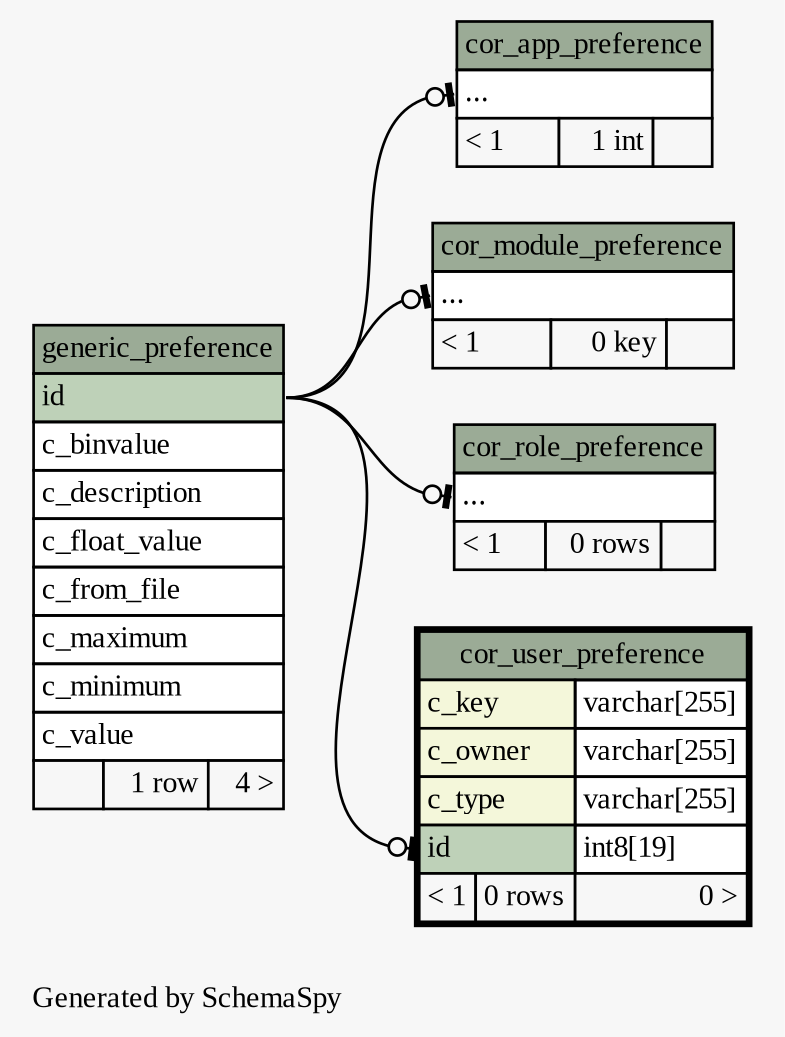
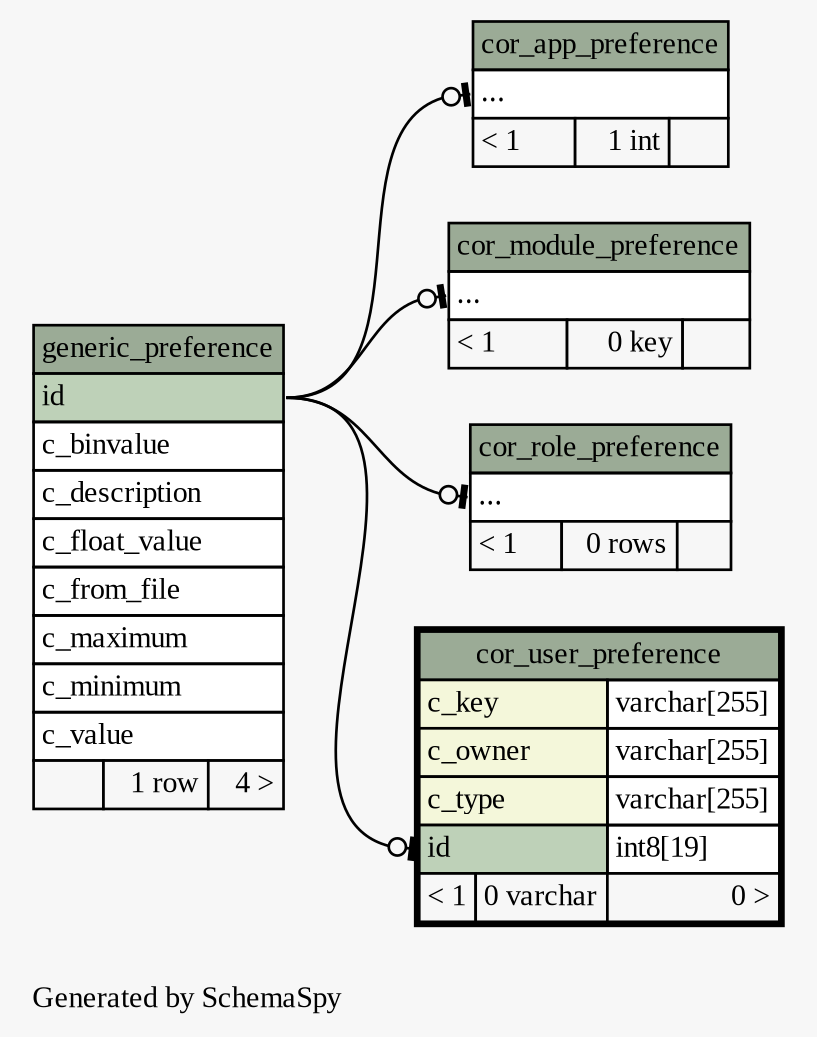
node "cor_user_preference": text "0 rows" -> "0 varchar"
